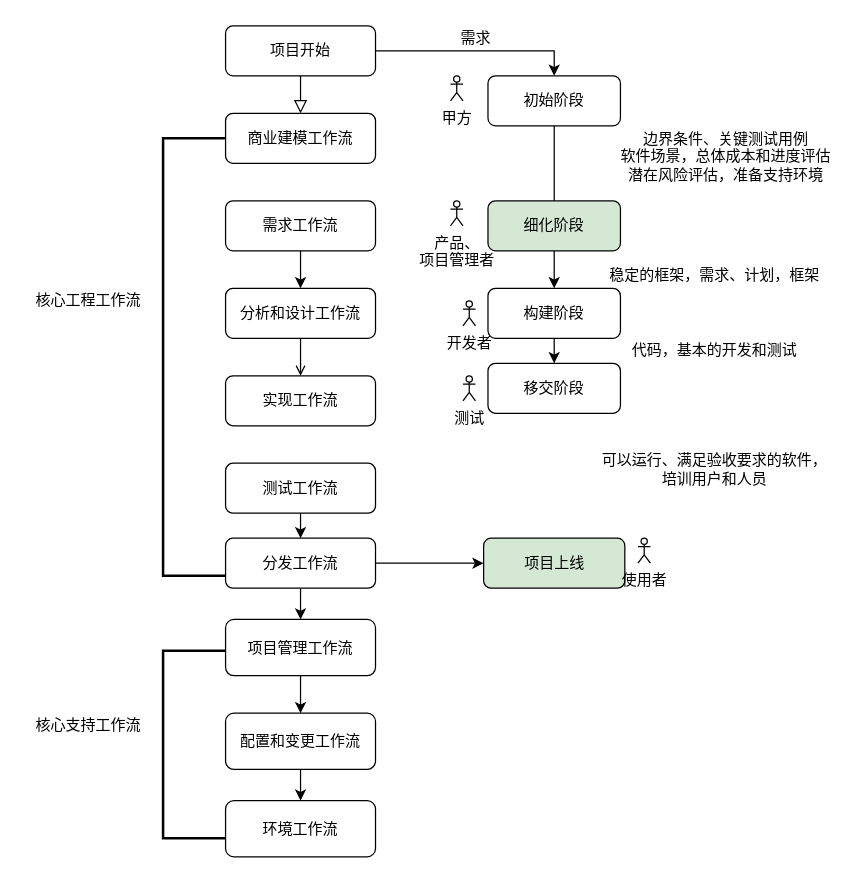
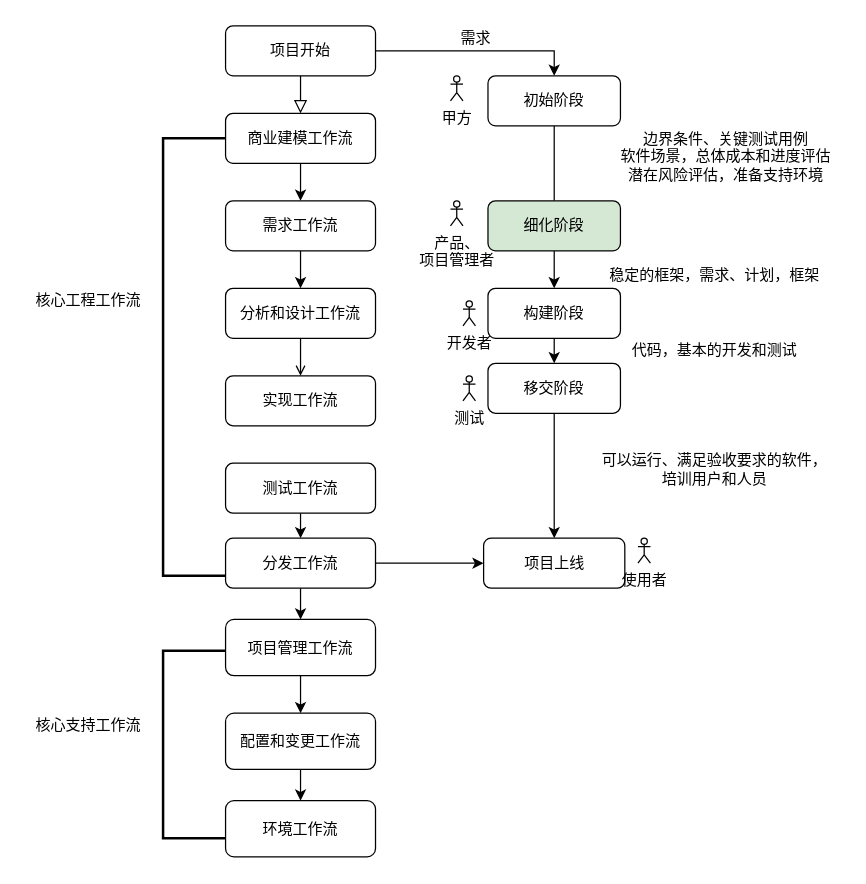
edge "商业建模工作流" -> "需求工作流": added
edge "移交阶段" -> "项目上线": added
node "项目上线": fillcolor #d5e8d4 -> #ffffff
